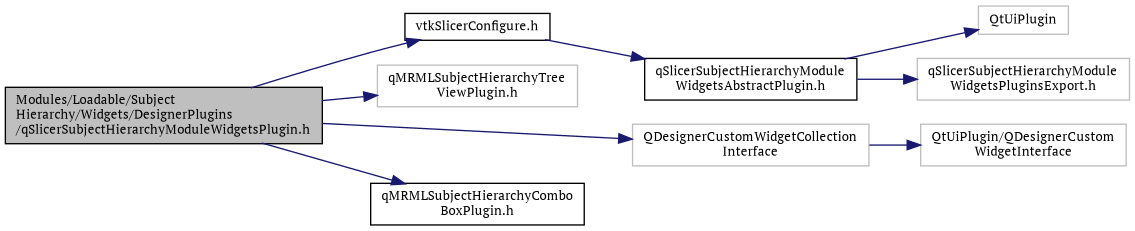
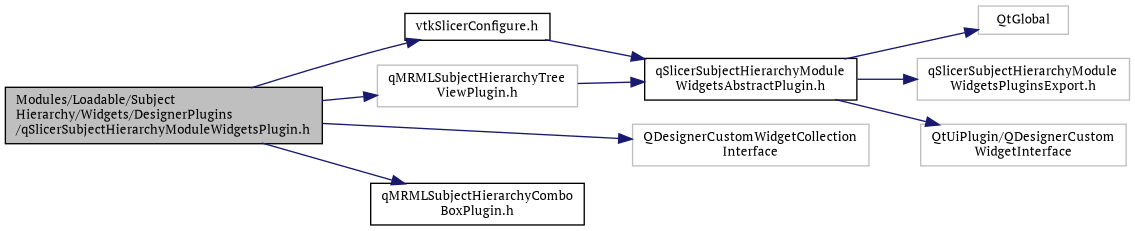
node "QtUiPlugin": label "QtUiPlugin" -> "QtGlobal"
edge "qMRMLSubjectHierarchyTree ViewPlugin.h" -> "qSlicerSubjectHierarchyModule WidgetsAbstractPlugin.h": added
edge "QDesignerCustomWidgetCollection Interface" -> "QtUiPlugin/QDesignerCustom WidgetInterface": now "qSlicerSubjectHierarchyModule WidgetsAbstractPlugin.h" -> "QtUiPlugin/QDesignerCustom WidgetInterface"
